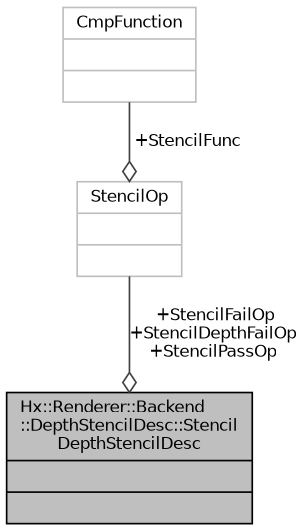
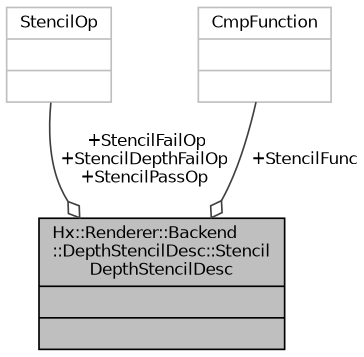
edge "CmpFunction" -> "StencilOp": now "CmpFunction" -> "Hx::Renderer::Backend"
